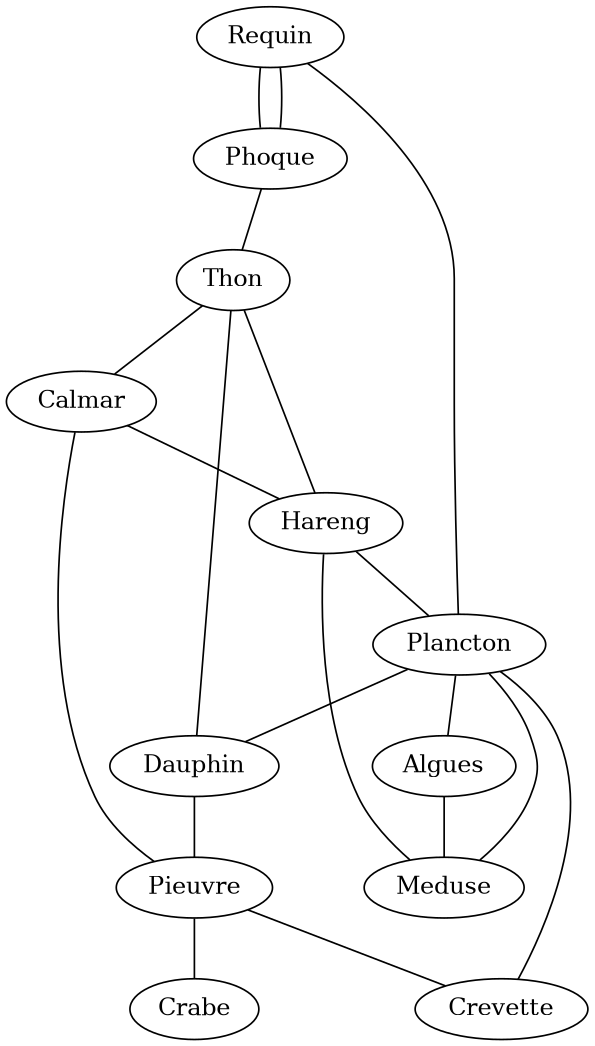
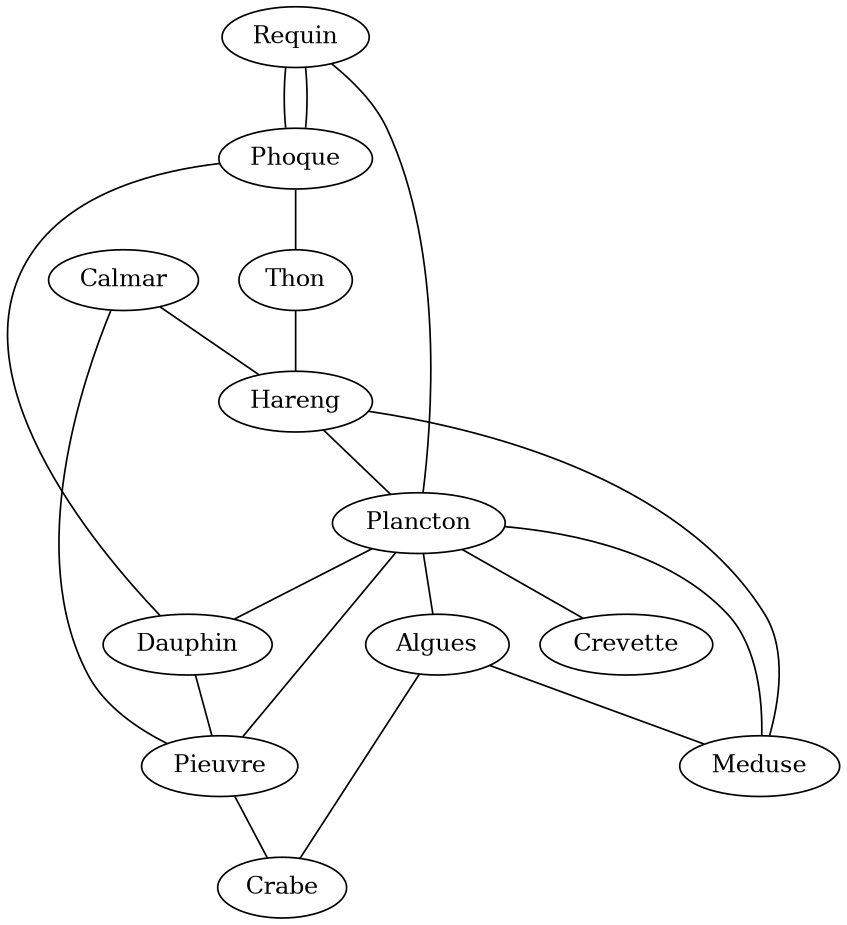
edge "Thon" -- "Calmar": removed
edge "Thon" -- "Dauphin": now "Phoque" -- "Dauphin"
edge "Algues" -- "Crabe": added
edge "Pieuvre" -- "Crevette": now "Pieuvre" -- "Plancton"
